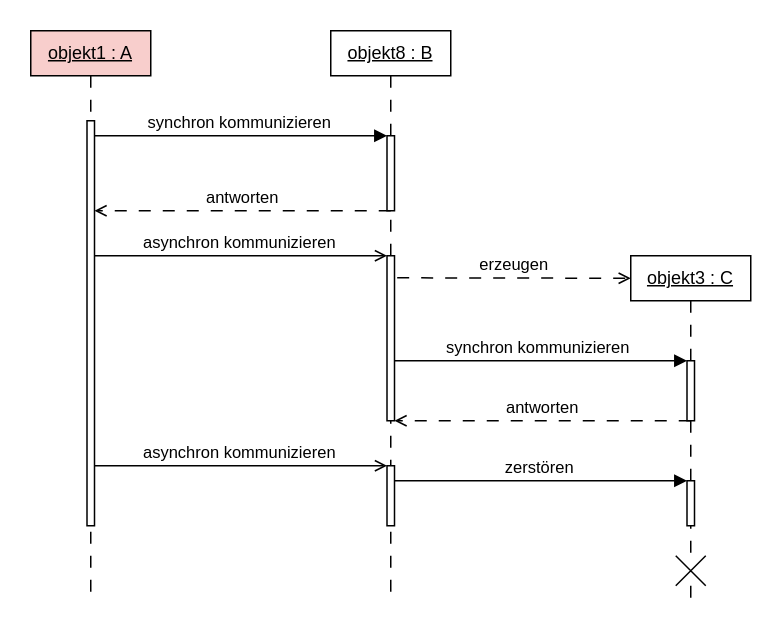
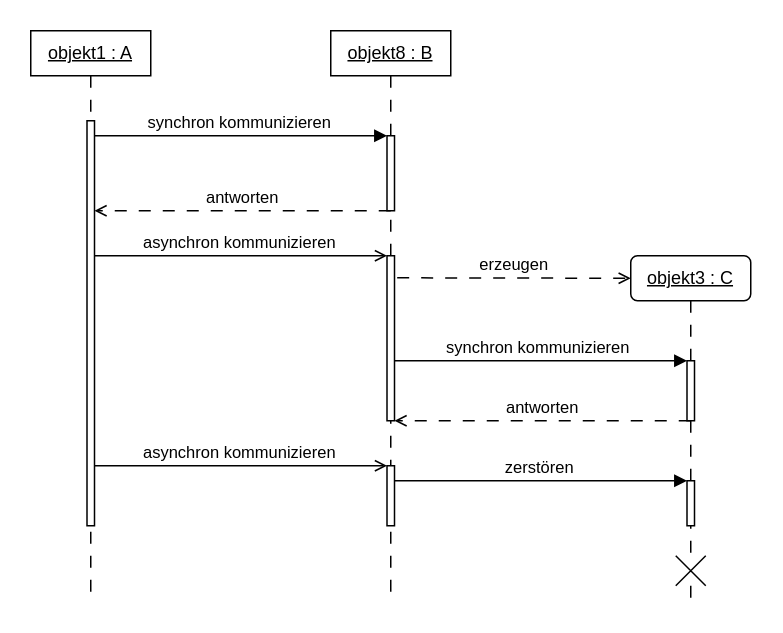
node "objekt1 : A": fillcolor #f8cecc -> #ffffff
node "objekt3 : C": shape rectangle -> rounded rectangle
